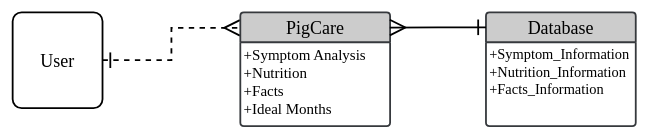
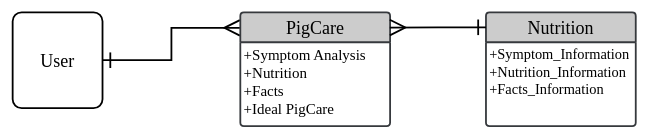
node "Database": label "Database" -> "Nutrition"
edge "User" -- "PigCare": style dashed -> solid
node "+Symptom Analysis +Nutrition +Facts +Ideal Months": label "+Symptom Analysis +Nutrition +Facts +Ideal Months" -> "+Symptom Analysis +Nutrition +Facts +Ideal PigCare"
